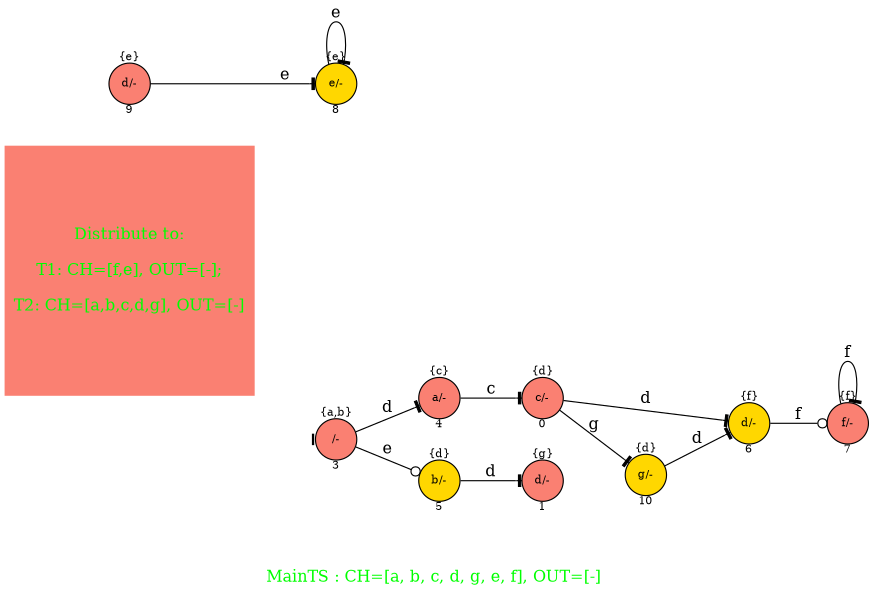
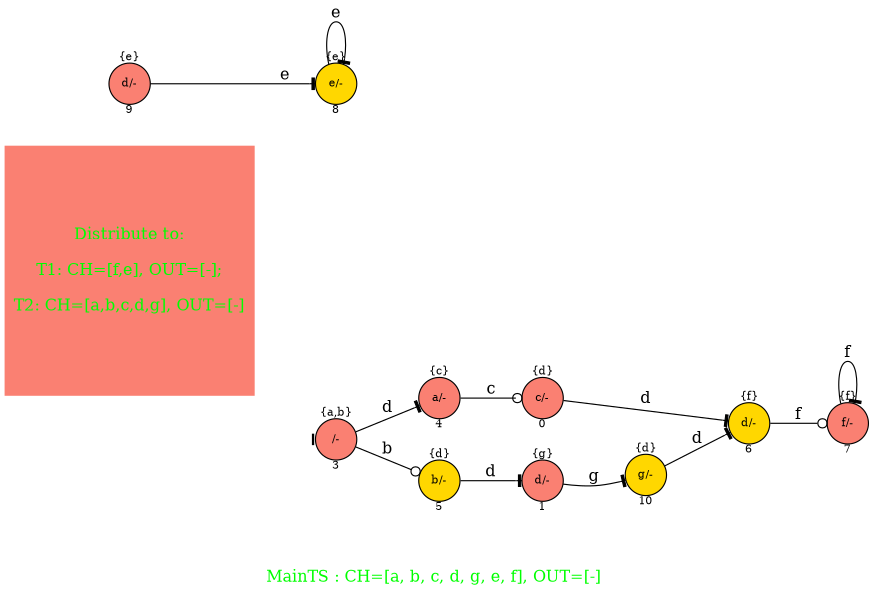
edge "{c} a/- 4" -> "{d} c/- 0": arrowhead tee -> odot
edge "{d} c/- 0" -> "{d} g/- 10": now "{g} d/- 1" -> "{d} g/- 10"
edge "{a,b} /- 3" -> "{d} b/- 5": label "e" -> "b"
